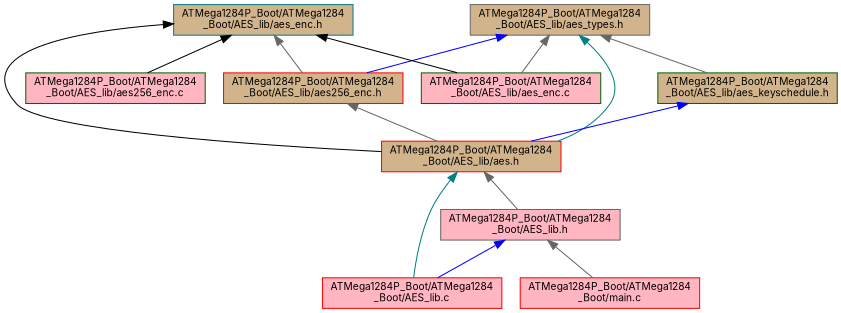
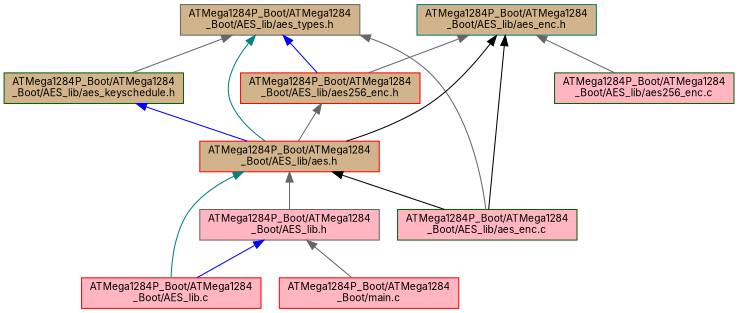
edge "ATMega1284P_Boot/ATMega1284 _Boot/AES_lib/aes256_enc.c" -> "ATMega1284P_Boot/ATMega1284 _Boot/AES_lib/aes_enc.h": color black -> gray40
edge "ATMega1284P_Boot/ATMega1284 _Boot/AES_lib/aes_enc.c" -> "ATMega1284P_Boot/ATMega1284 _Boot/AES_lib/aes.h": added
